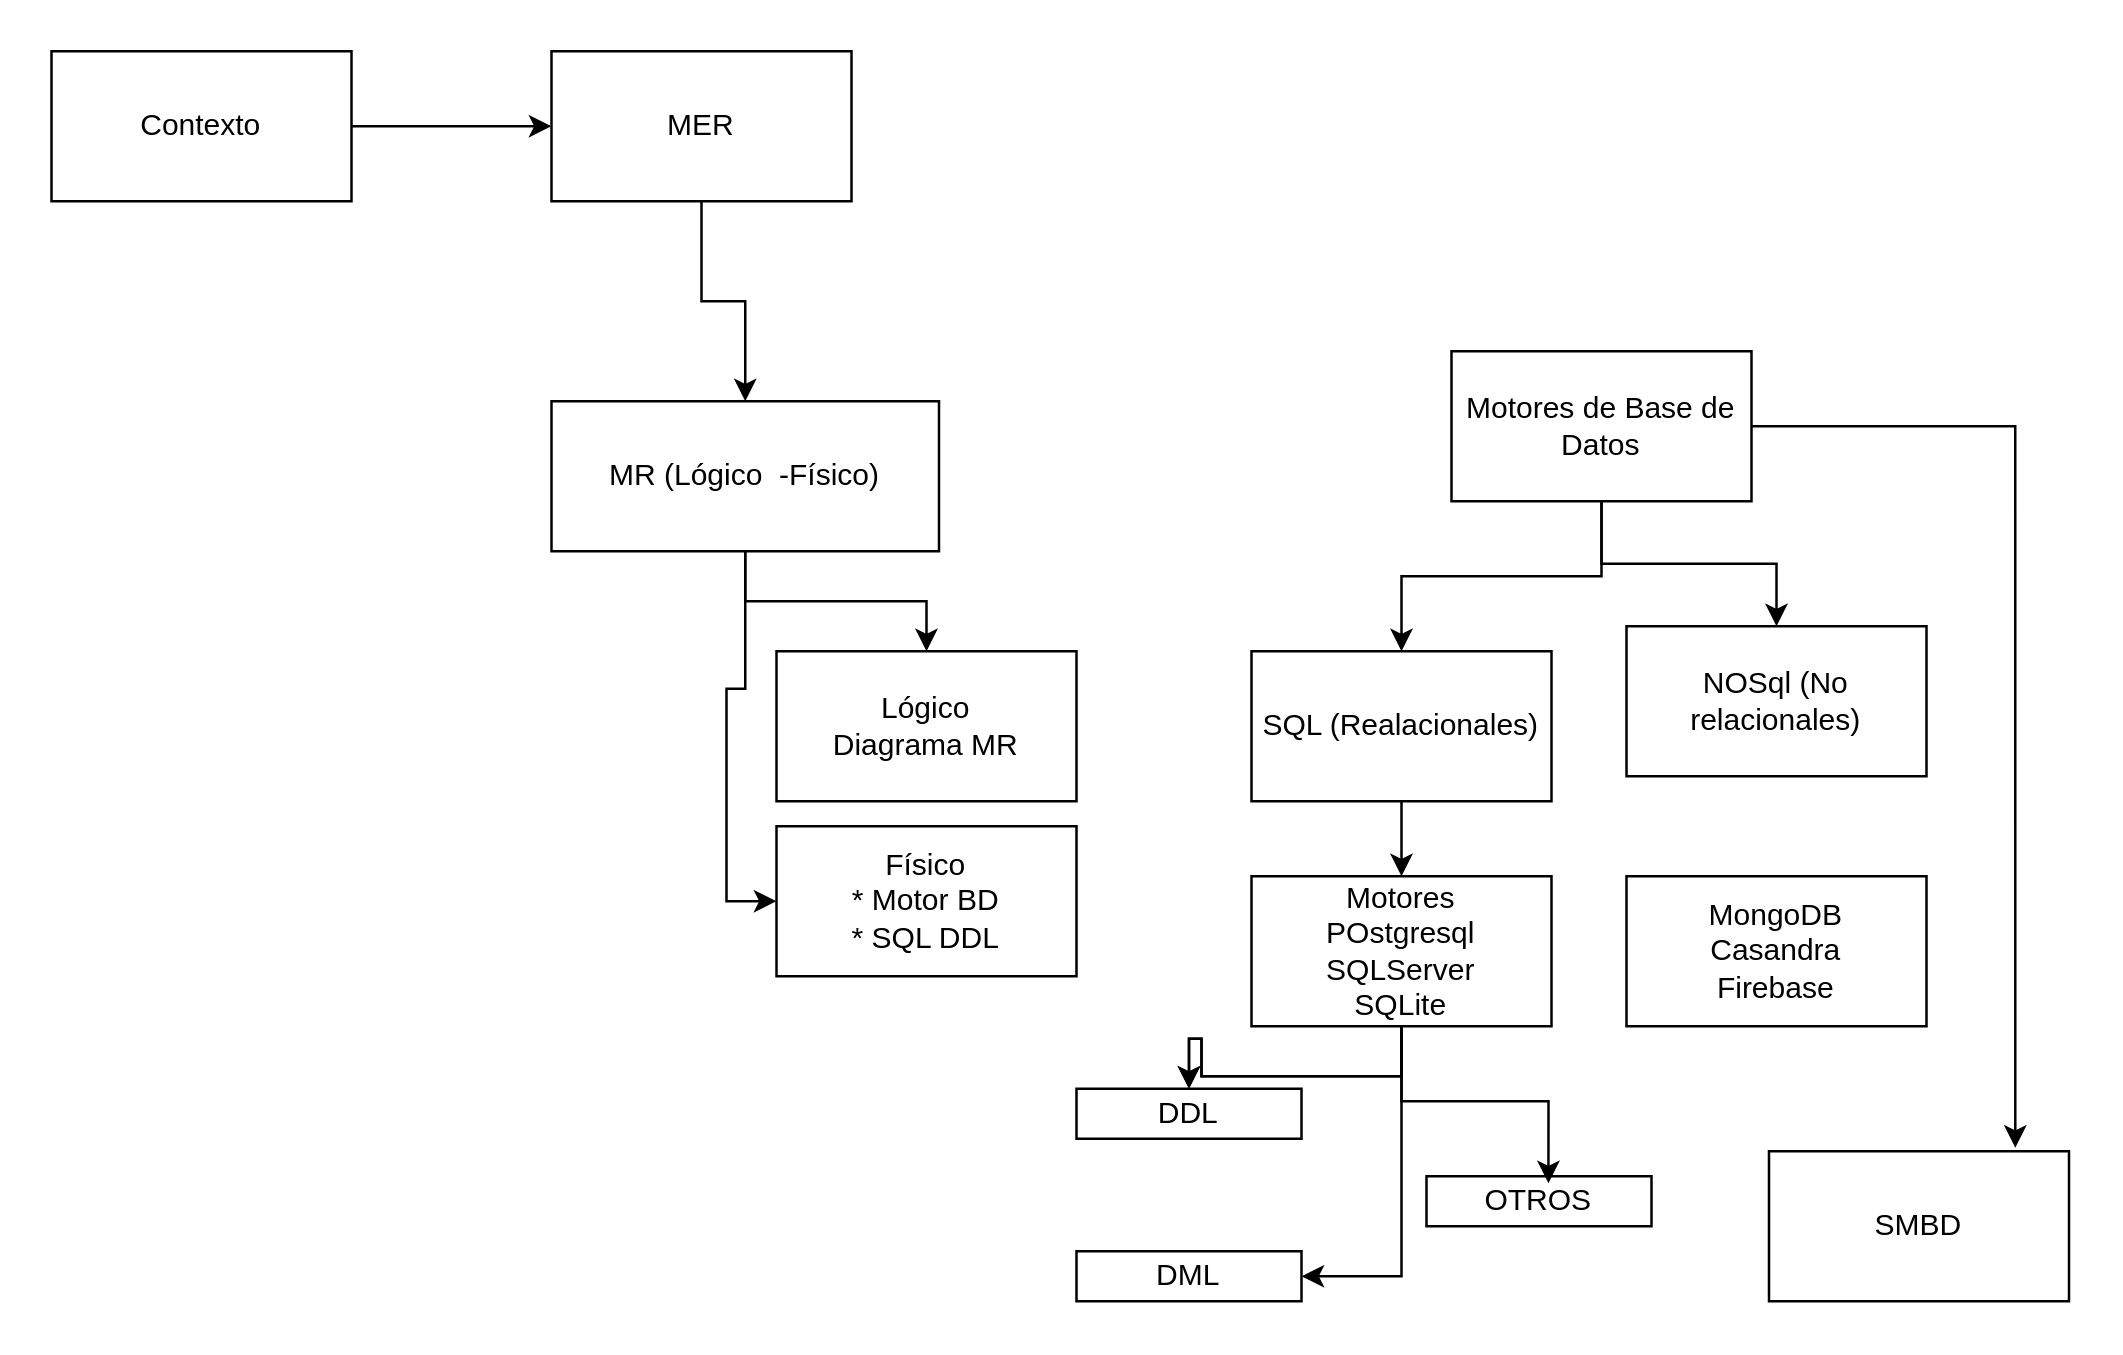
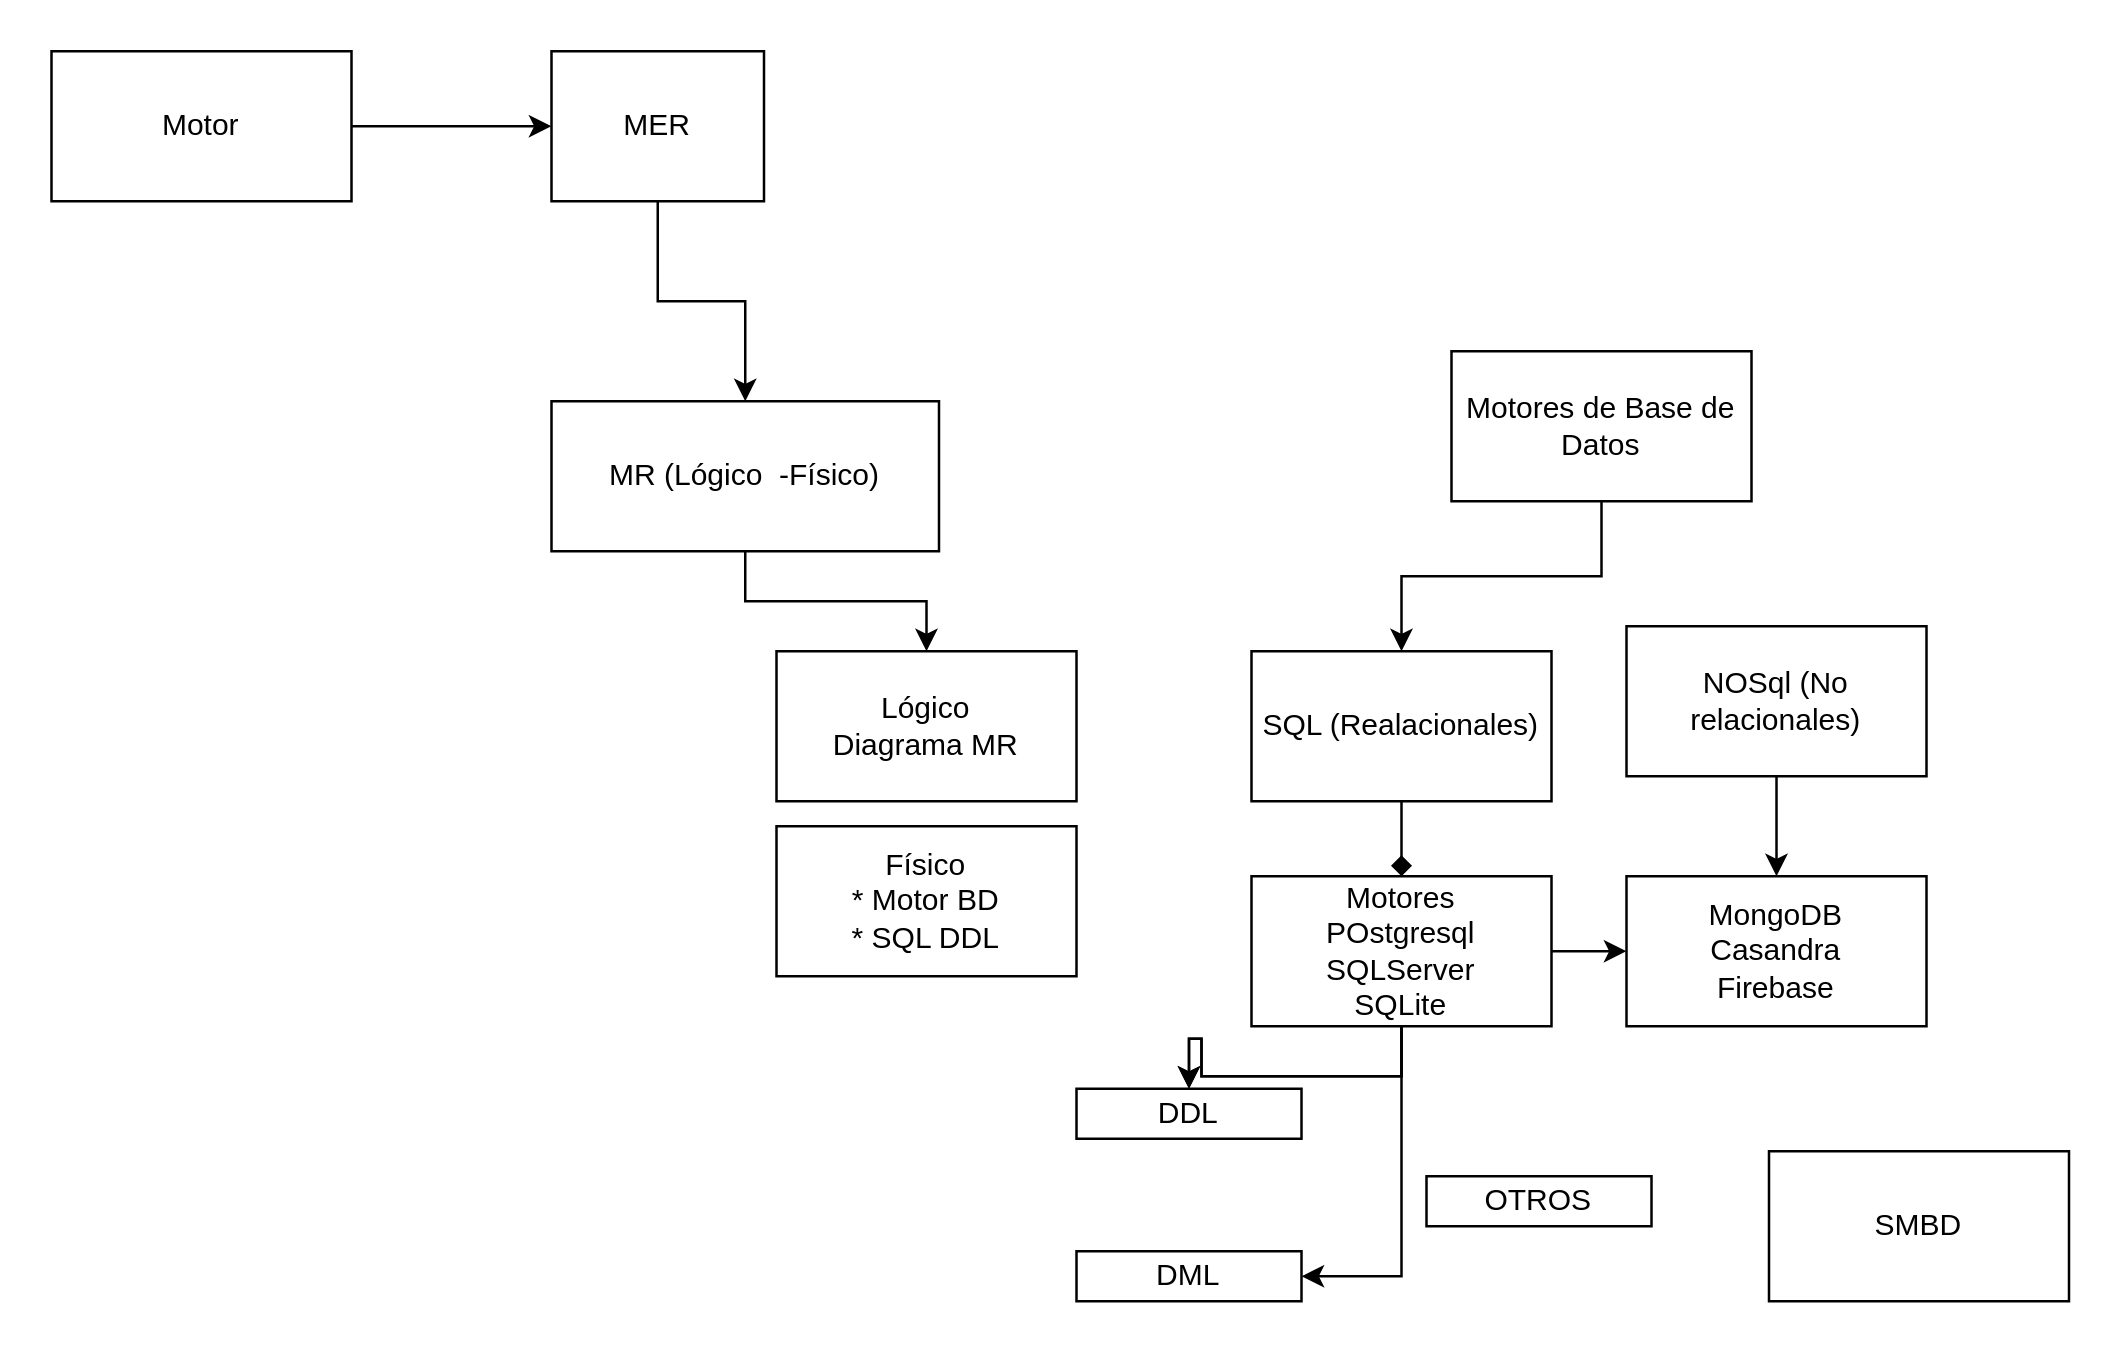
node "Contexto": label "Contexto" -> "Motor"
node "MER": size 300x150 -> 213x150
edge "Motores de Base de Datos" -> "NOSql (No relacionales)": removed
edge "Motores de Base de Datos" -> "SMBD": removed
edge "MR (Lógico -Físico)" -> "Físico * Motor BD * SQL DDL": removed
edge "NOSql (No relacionales)" -> "MongoDB Casandra Firebase": added
edge "SQL (Realacionales)" -> "Motores POstgresql SQLServer SQLite": arrowhead classic -> diamond
edge "Motores POstgresql SQLServer SQLite" -> "OTROS": now "Motores POstgresql SQLServer SQLite" -> "MongoDB Casandra Firebase"
